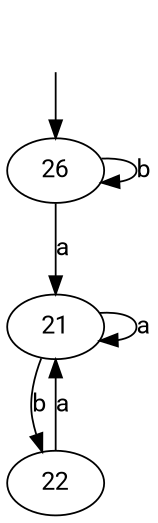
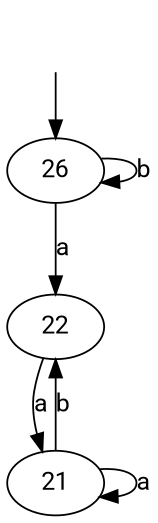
edge "26" -> "21": now "26" -> "22"
